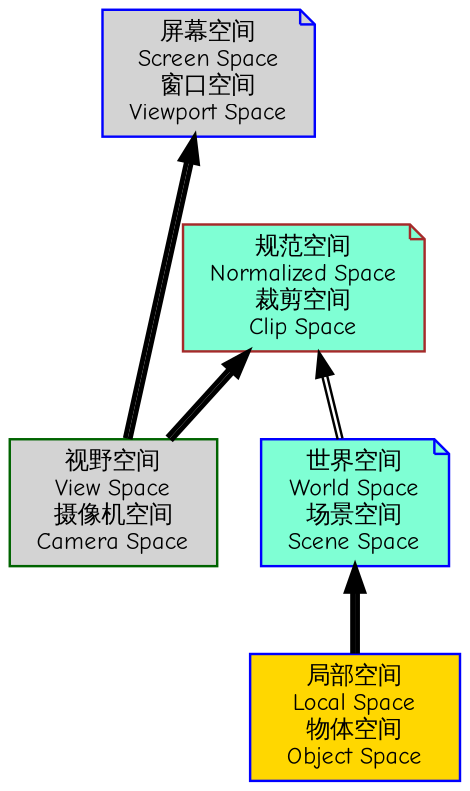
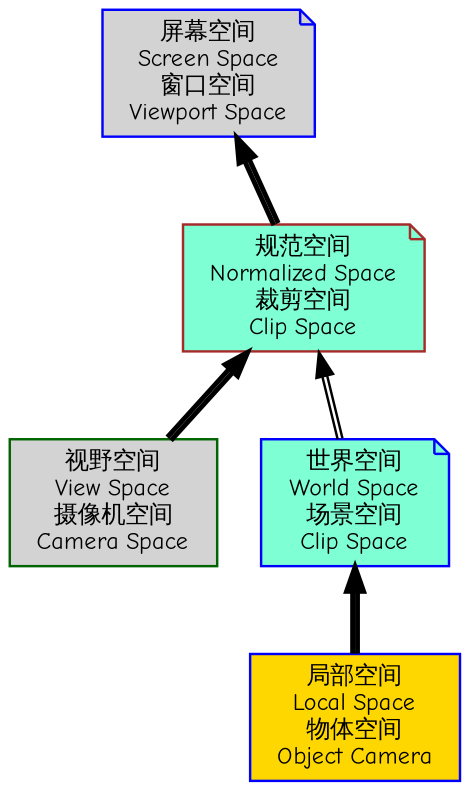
edge "视野空间 View Space 摄像机空间 Camera Space" -> "屏幕空间 Screen Space 窗口空间 Viewport Space": now "规范空间 Normalized Space 裁剪空间 Clip Space" -> "屏幕空间 Screen Space 窗口空间 Viewport Space"
node "世界空间 World Space 场景空间 Scene Space": label "世界空间 World Space 场景空间 Scene Space" -> "世界空间 World Space 场景空间 Clip Space"
node "局部空间 Local Space 物体空间 Object Space": label "局部空间 Local Space 物体空间 Object Space" -> "局部空间 Local Space 物体空间 Object Camera"
